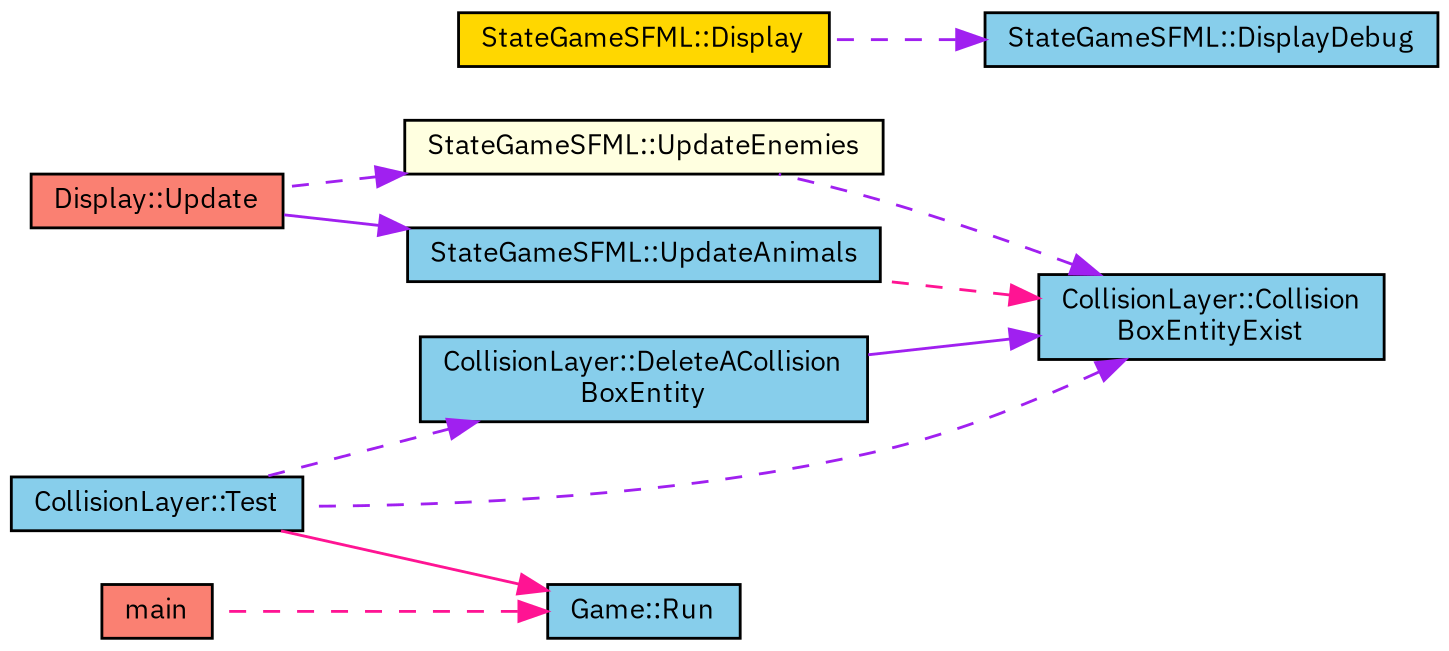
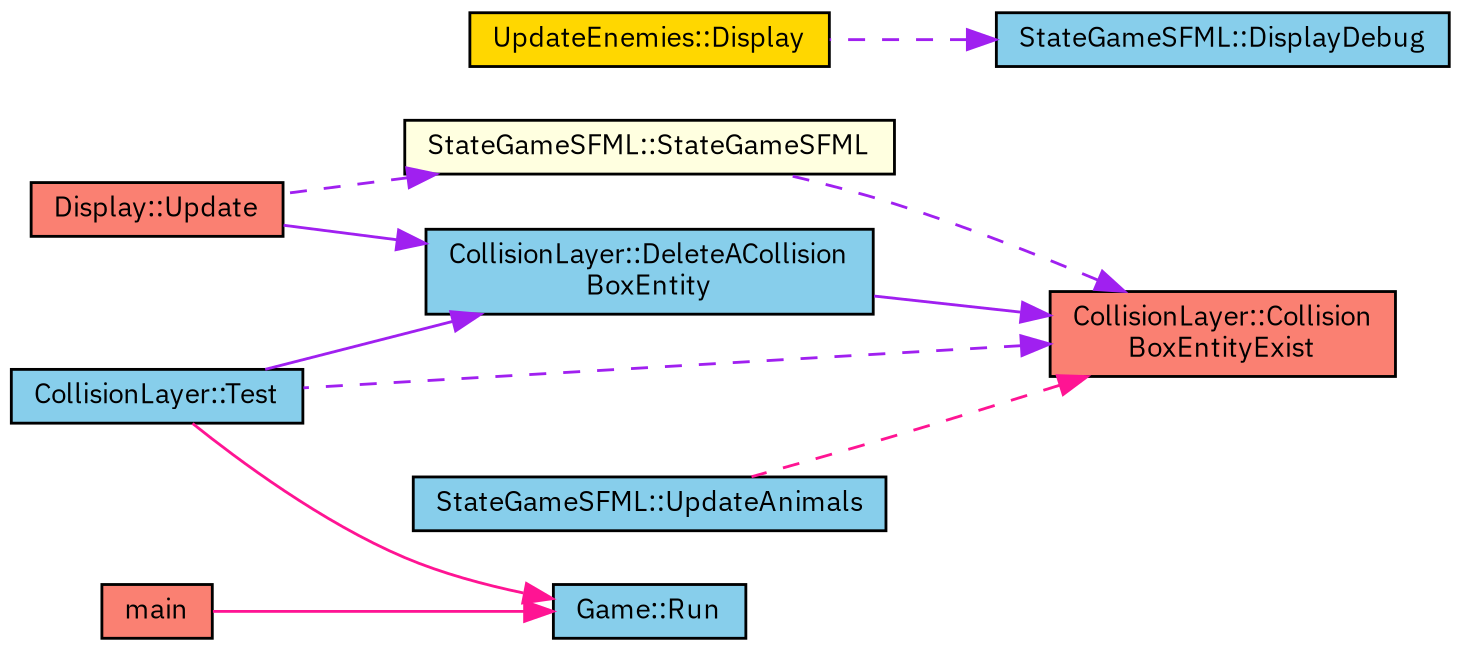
node "StateGameSFML::Display": label "StateGameSFML::Display" -> "UpdateEnemies::Display"
node "StateGameSFML::UpdateEnemies": label "StateGameSFML::UpdateEnemies" -> "StateGameSFML::StateGameSFML"
edge "Display::Update" -> "StateGameSFML::UpdateAnimals": now "Display::Update" -> "CollisionLayer::DeleteACollision BoxEntity"
node "CollisionLayer::Collision BoxEntityExist": fillcolor skyblue -> salmon
edge "CollisionLayer::Test" -> "CollisionLayer::DeleteACollision BoxEntity": style dashed -> solid
edge "main" -> "Game::Run": style dashed -> solid
